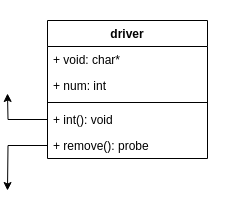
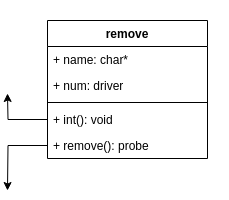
node "driver": label "driver" -> "remove"
node "+ void: char*": label "+ void: char*" -> "+ name: char*"
node "+ num: int": label "+ num: int" -> "+ num: driver"
